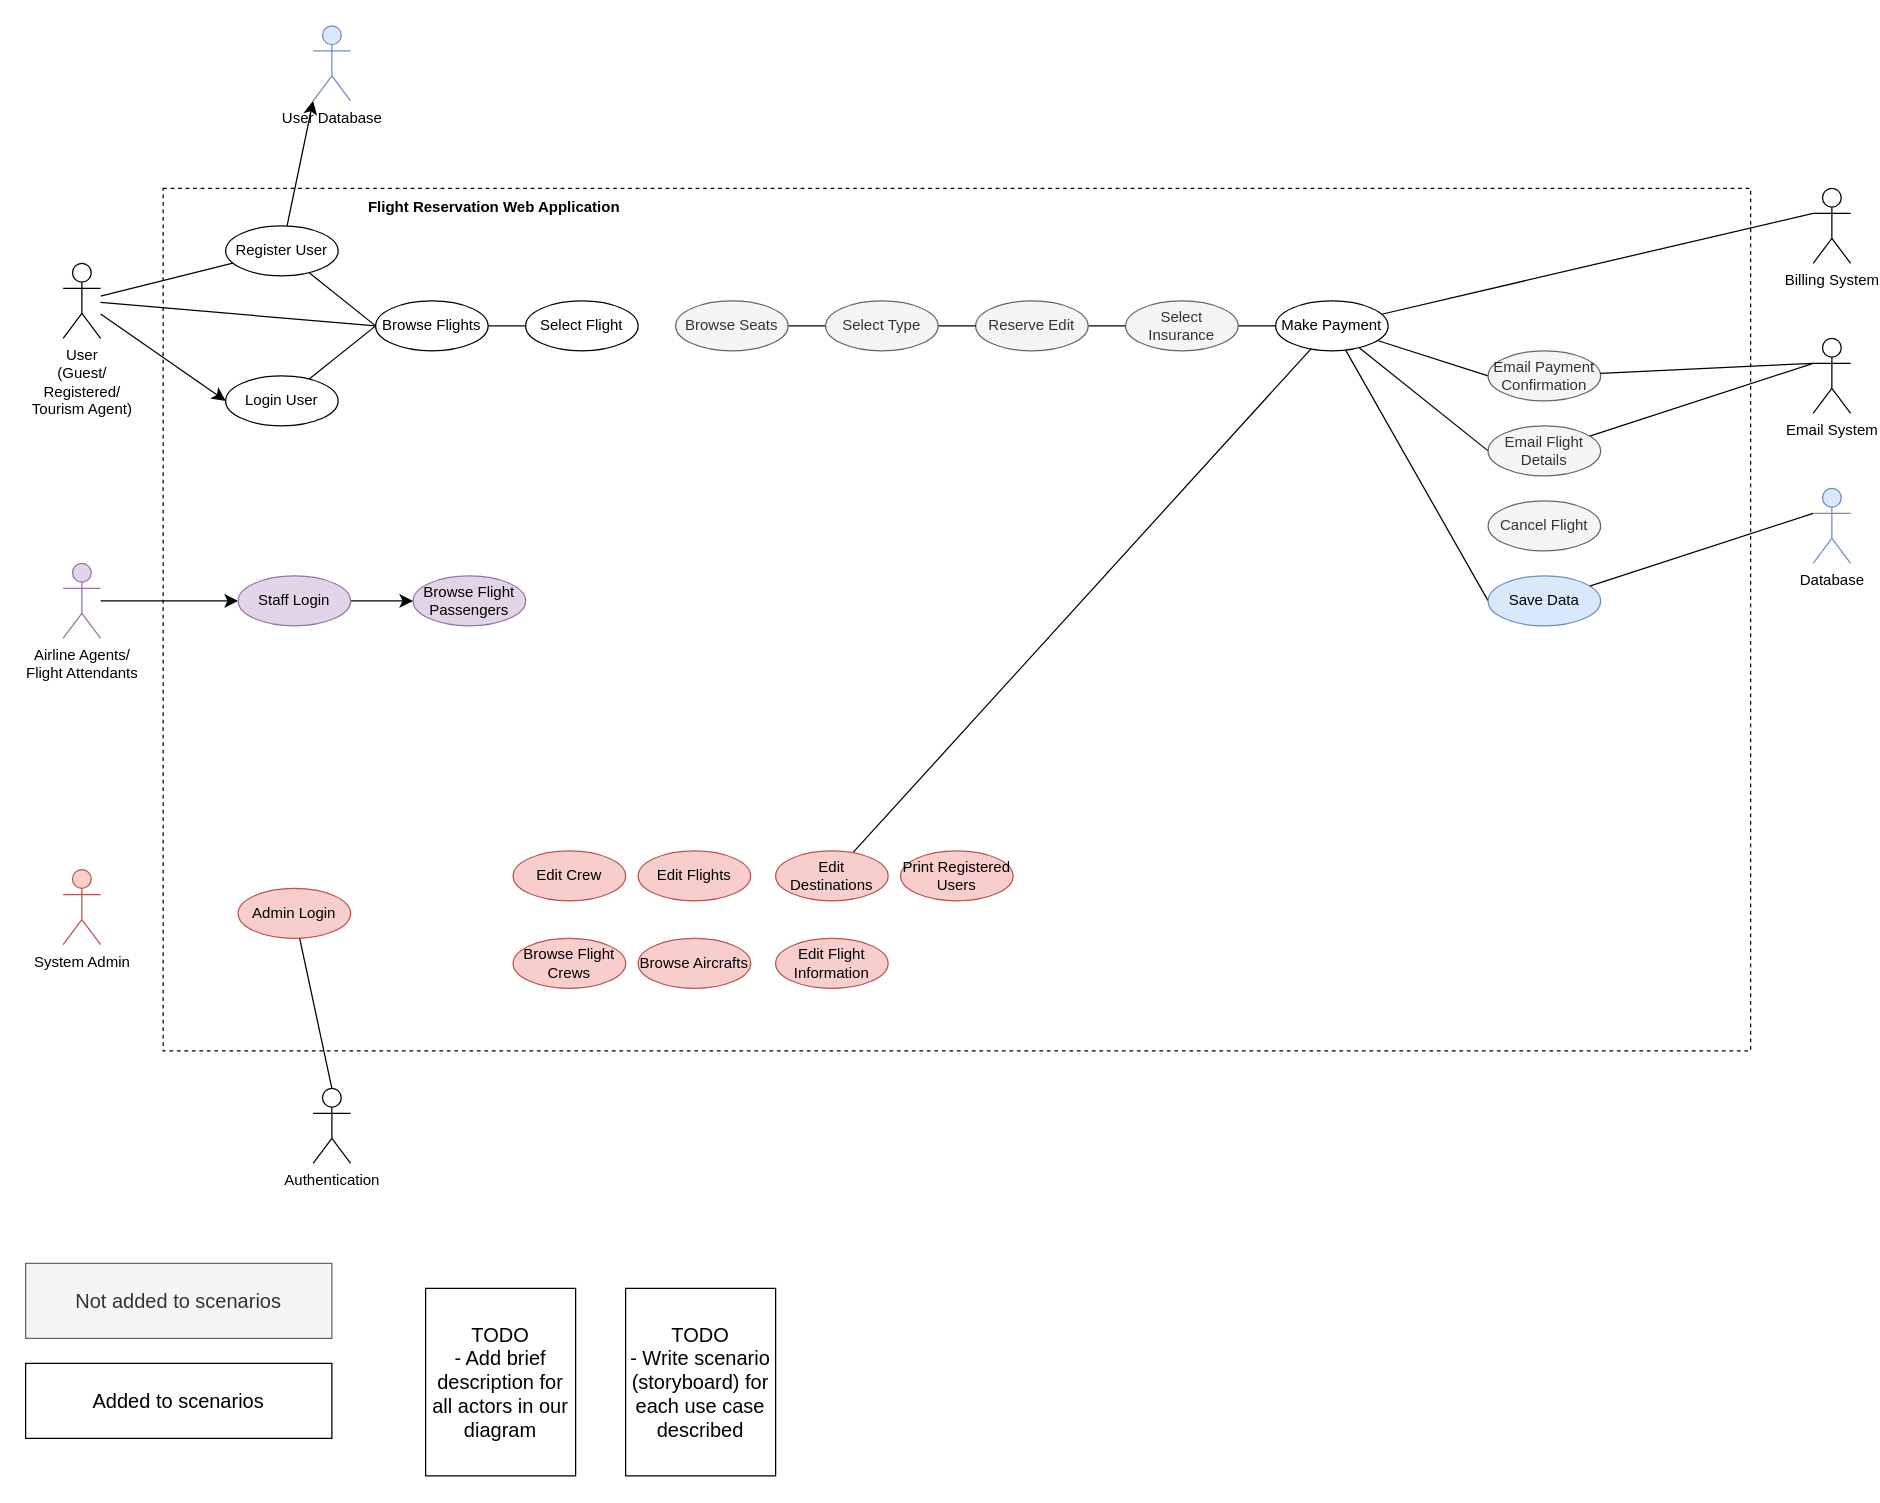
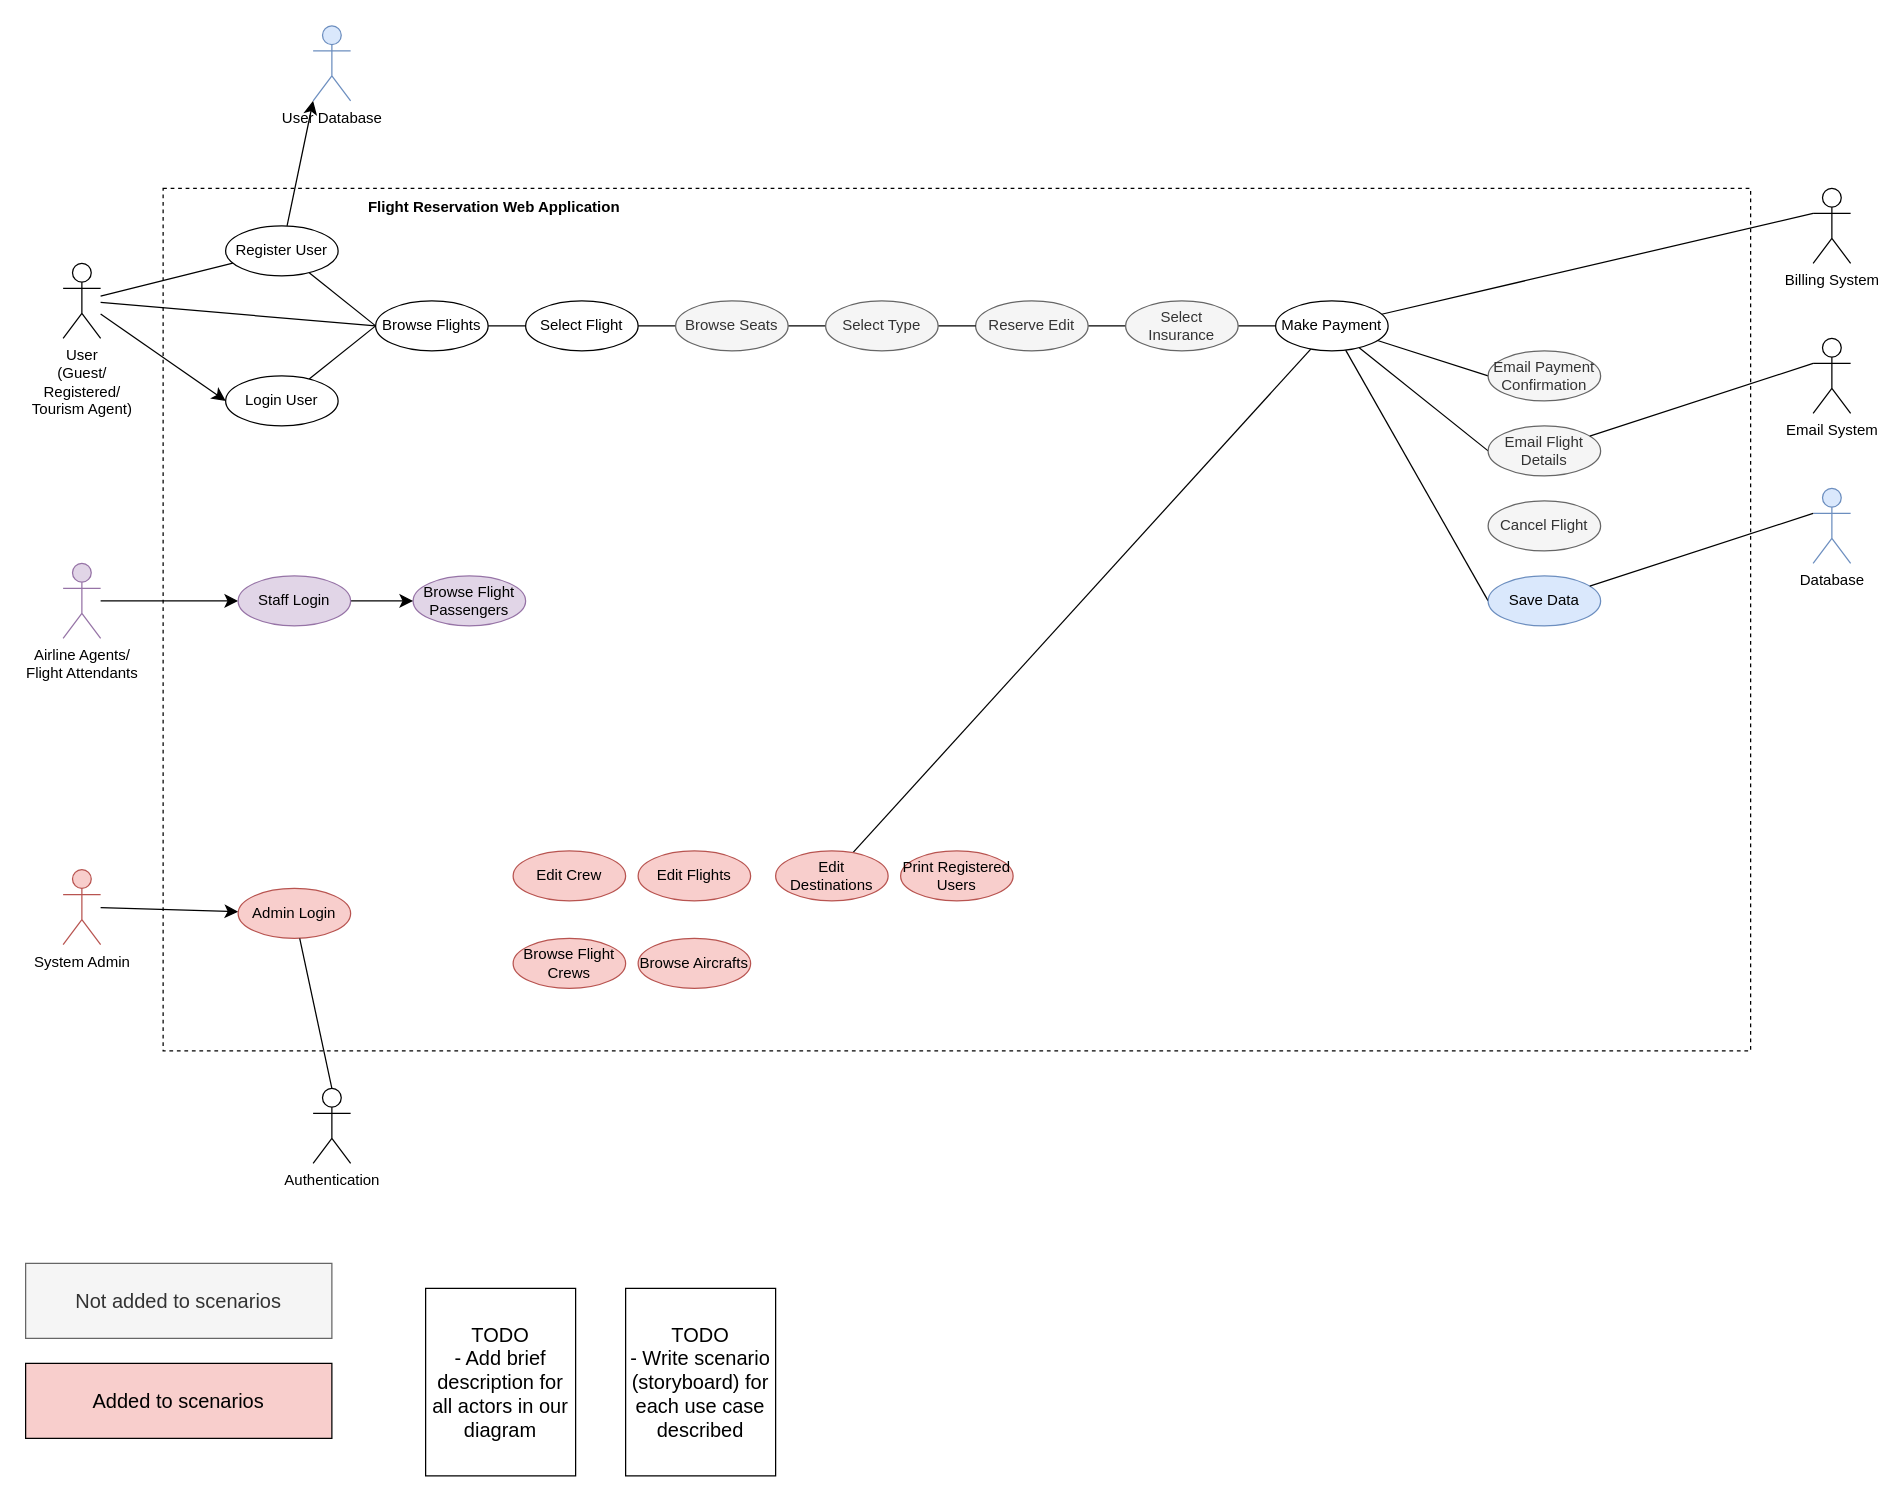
edge "Select Flight" -- "Browse Seats": added
edge "Email Payment Confirmation" -- "Email System": removed
edge "System Admin" -> "Admin Login": added
node "Edit Flight Information": removed
node "Added to scenarios": fillcolor #ffffff -> #f8cecc
